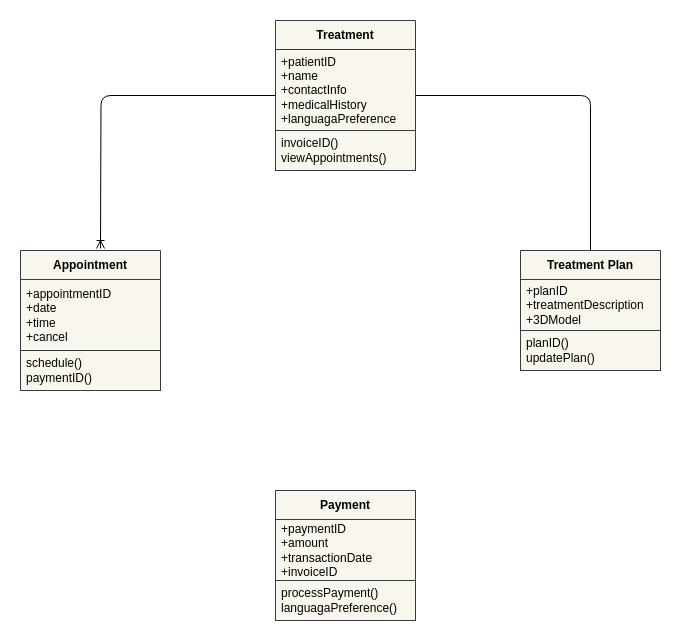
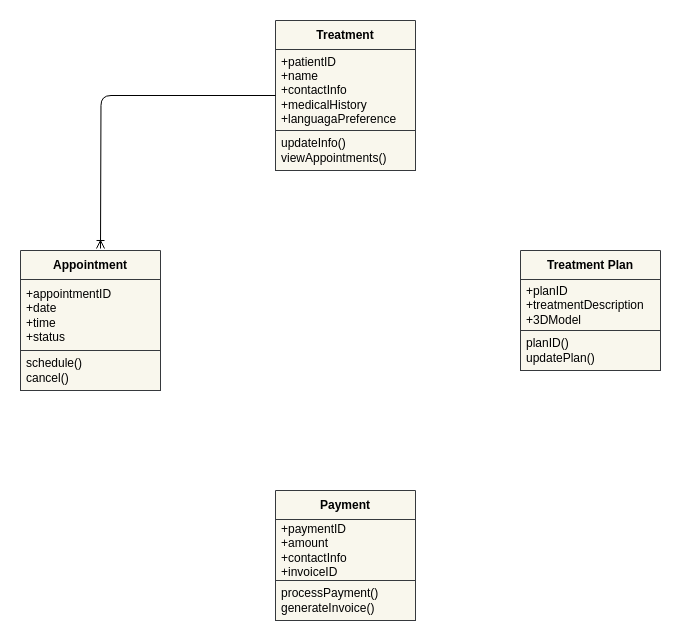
edge "Treatment" -- "Treatment Plan": removed
node "invoiceID() viewAppointments()": label "invoiceID() viewAppointments()" -> "updateInfo() viewAppointments()"
node "+appointmentID +date +time +cancel": label "+appointmentID +date +time +cancel" -> "+appointmentID +date +time +status"
node "schedule() paymentID()": label "schedule() paymentID()" -> "schedule() cancel()"
node "+paymentID +amount +transactionDate +invoiceID": label "+paymentID +amount +transactionDate +invoiceID" -> "+paymentID +amount +contactInfo +invoiceID"
node "processPayment() languagaPreference()": label "processPayment() languagaPreference()" -> "processPayment() generateInvoice()"
